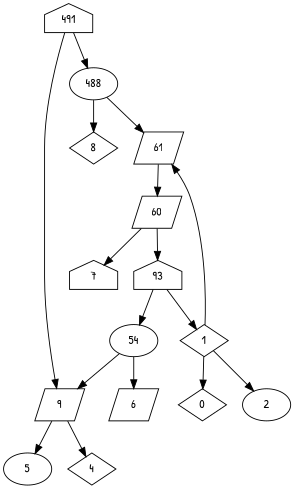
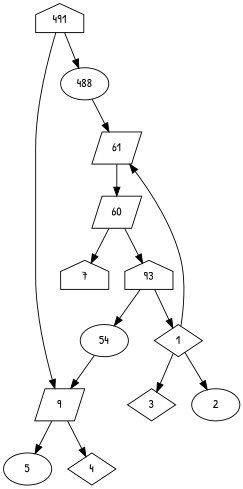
node "8": removed
node "6": removed
node "0": label "0" -> "3"
